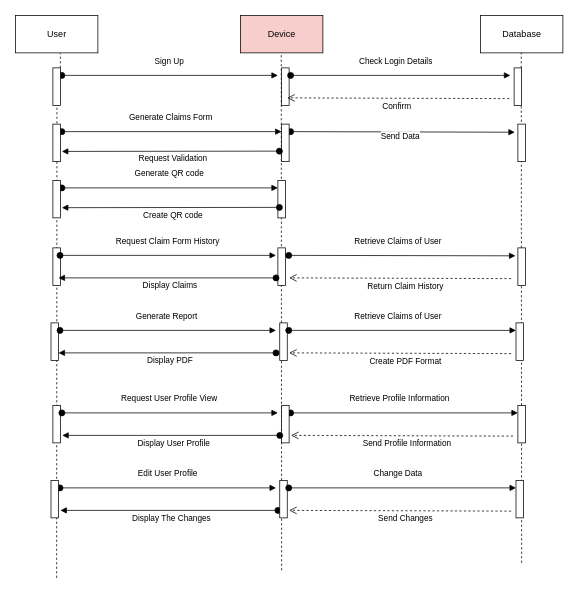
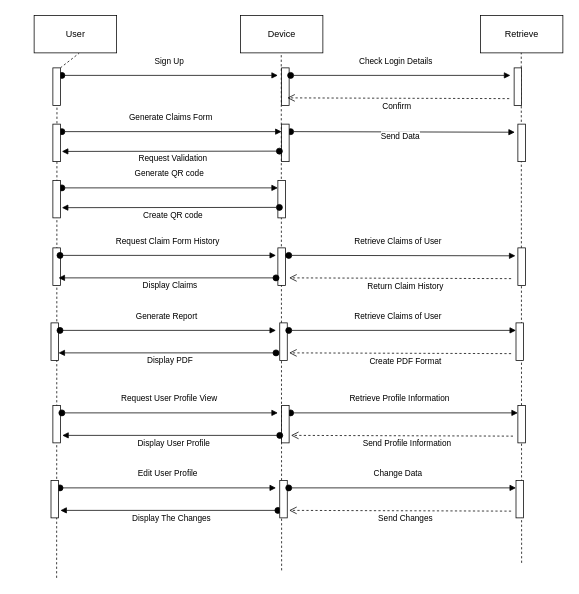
node "User": moved (57, 34) -> (75, 34)
node "Device": fillcolor #f8cecc -> #ffffff
node "Database": label "Database" -> "Retrieve"
